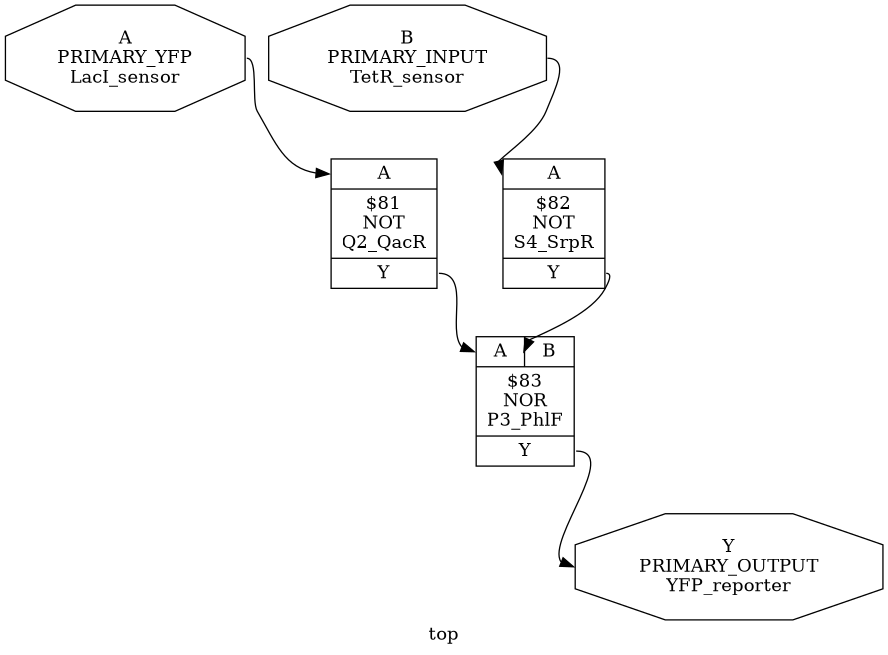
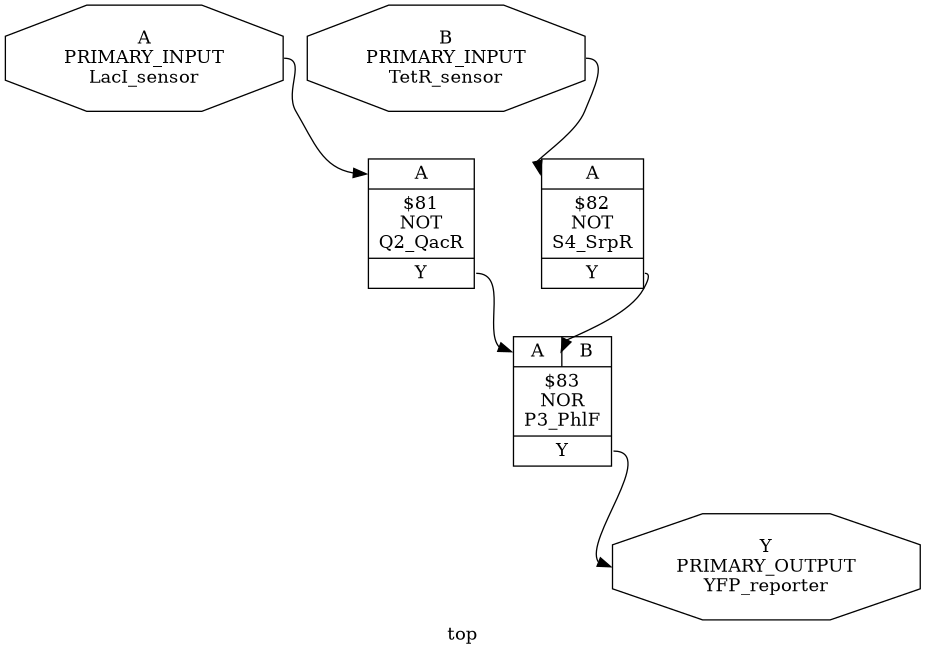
node "A PRIMARY_YFP LacI_sensor": label "A PRIMARY_YFP LacI_sensor" -> "A PRIMARY_INPUT LacI_sensor"
